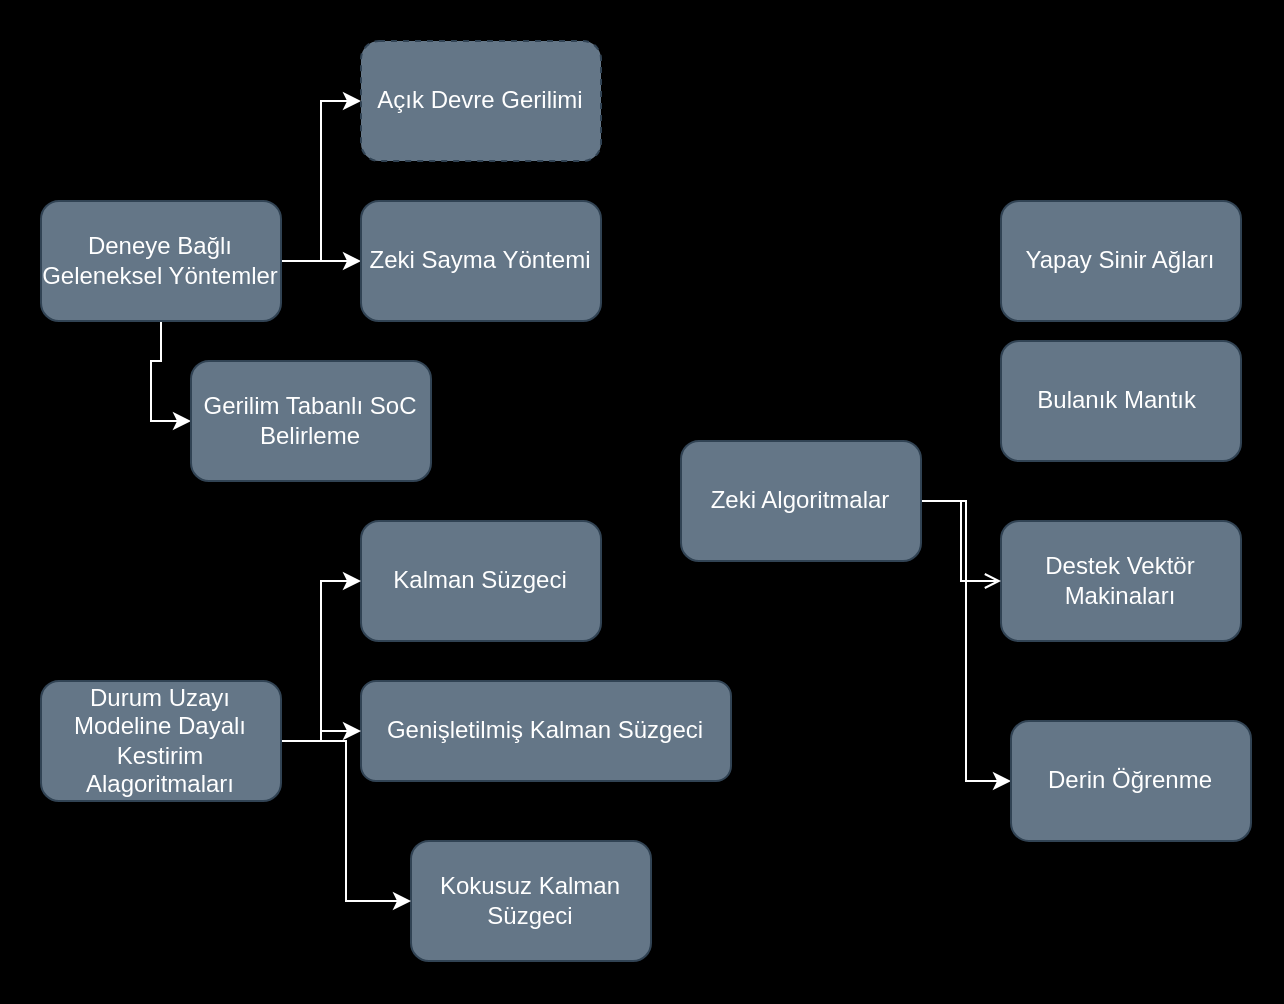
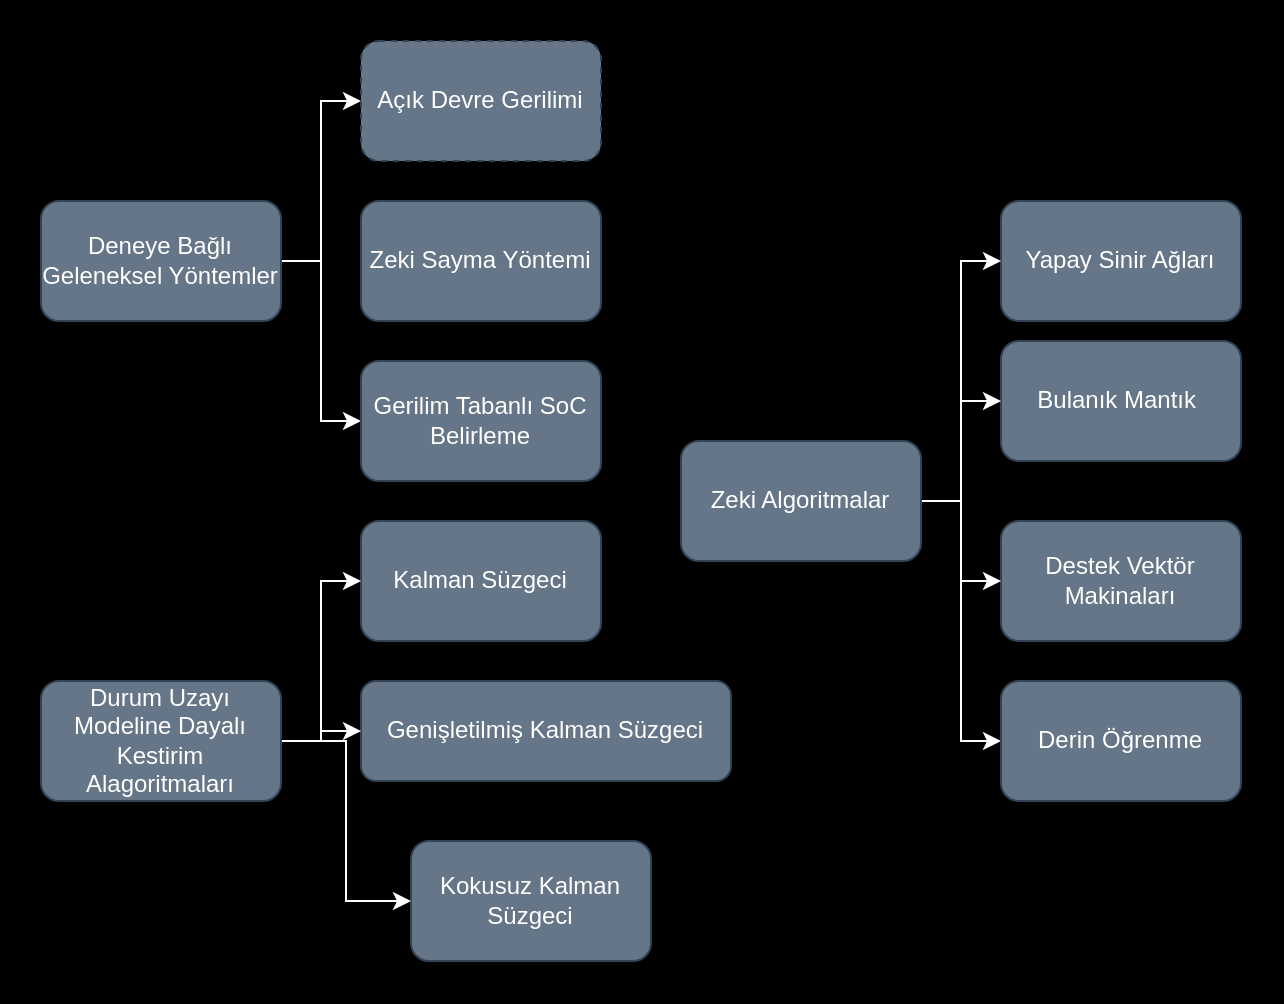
edge "Deneye Bağlı Geleneksel Yöntemler" -> "Zeki Sayma Yöntemi": removed
edge "Zeki Algoritmalar" -> "Yapay Sinir Ağları": added
edge "Zeki Algoritmalar" -> "Bulanık Mantık": added
node "Gerilim Tabanlı SoC Belirleme": moved (311, 421) -> (481, 421)
edge "Zeki Algoritmalar" -> "Destek Vektör Makinaları": arrowhead open -> classic
node "Derin Öğrenme": moved (1131, 781) -> (1121, 741)
